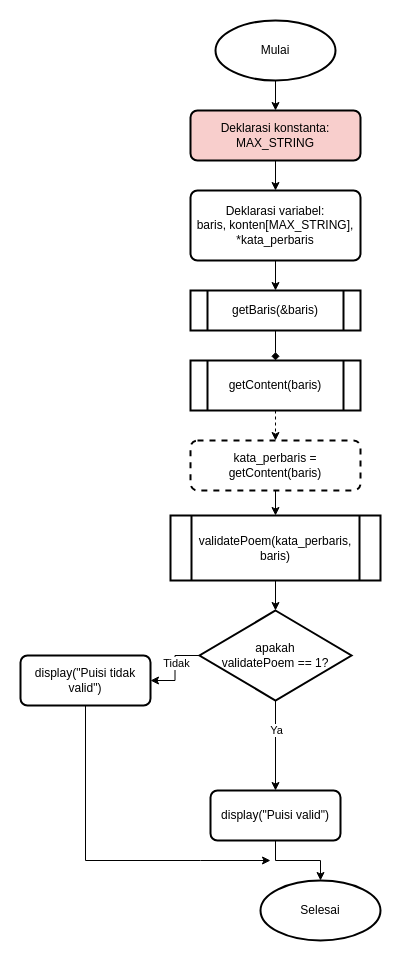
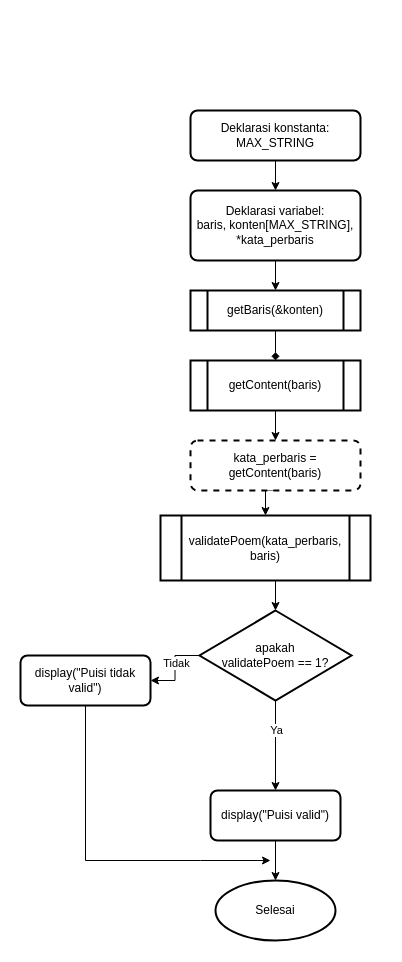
node "Mulai": removed
edge "Mulai" -> "Deklarasi konstanta: MAX_STRING": removed
node "Deklarasi konstanta: MAX_STRING": fillcolor #f8cecc -> #ffffff
node "getBaris(&baris)": label "getBaris(&baris)" -> "getBaris(&konten)"
edge "getContent(baris)" -> "kata_perbaris = getContent(baris)": style dashed -> solid
node "validatePoem(kata_perbaris, baris)": moved (276, 548) -> (266, 548)
node "Selesai": moved (321, 911) -> (276, 911)
